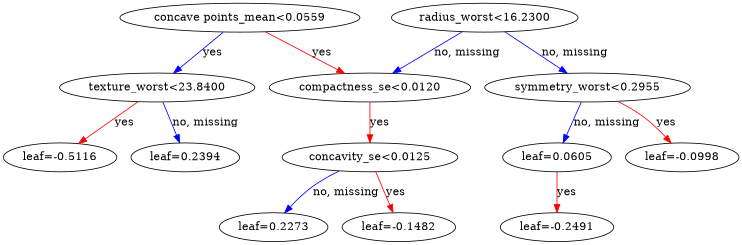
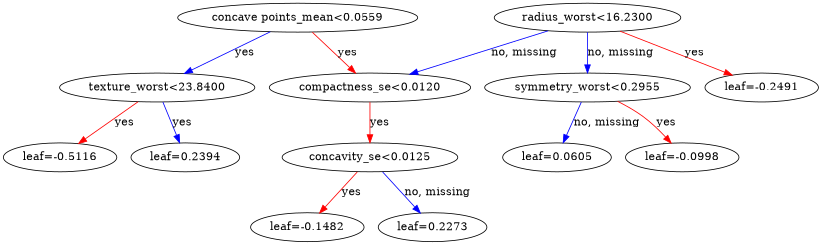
edge "texture_worst<23.8400" -> "leaf=0.2394": label "no, missing" -> "yes"
edge "leaf=0.0605" -> "leaf=-0.2491": now "radius_worst<16.2300" -> "leaf=-0.2491"
